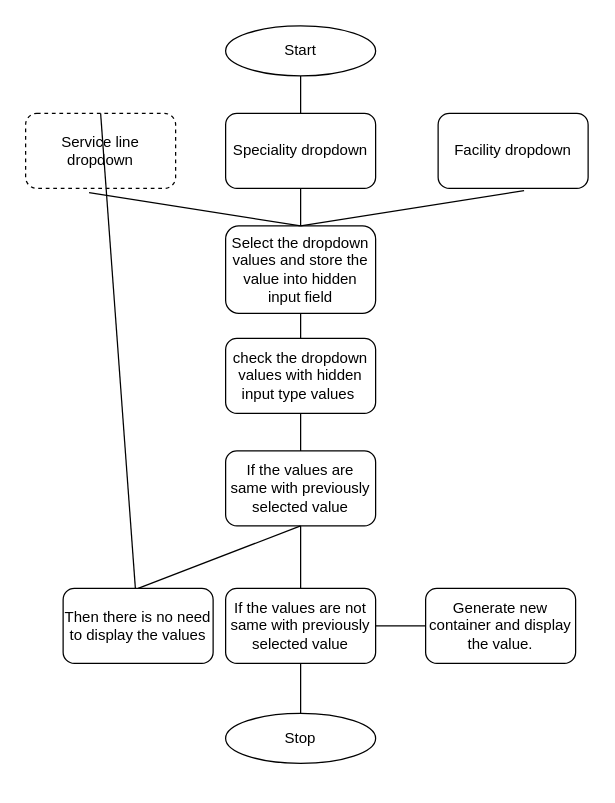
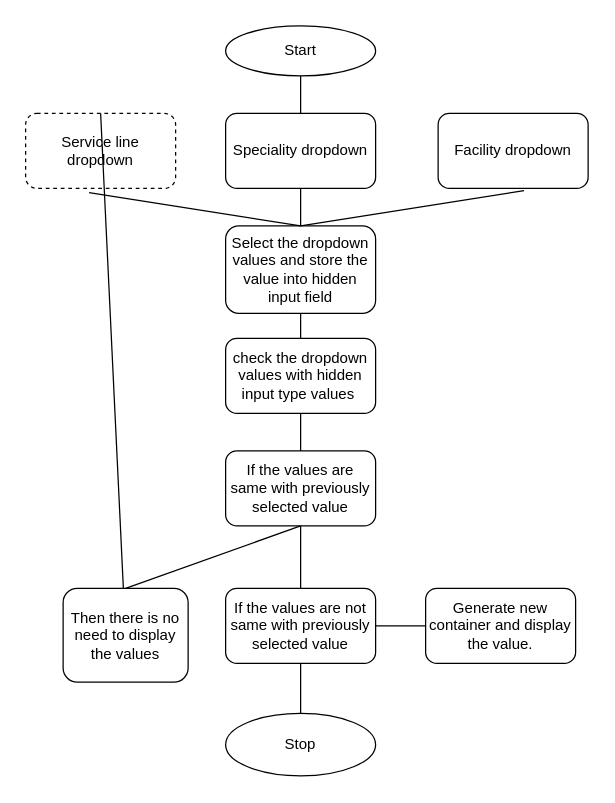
node "Then there is no need to display the values": size 150x75 -> 125x94
node "Stop": size 150x50 -> 150x63
